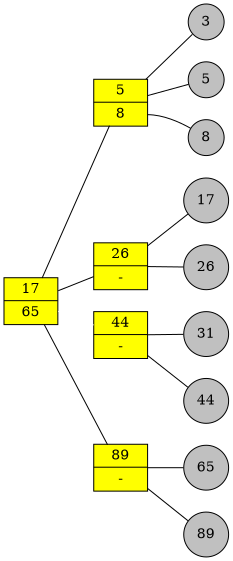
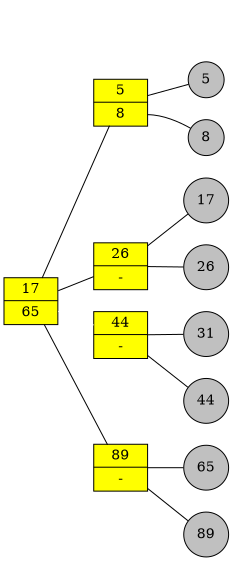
node "3": removed
